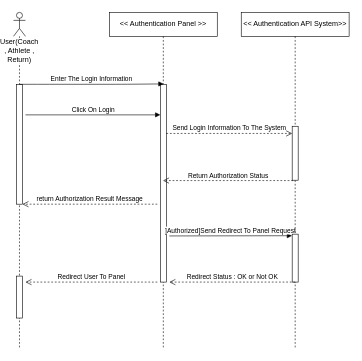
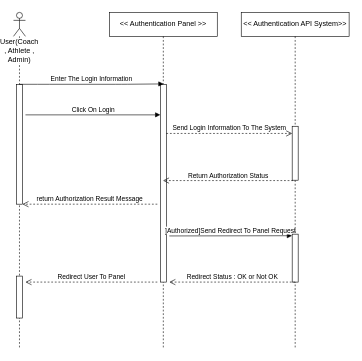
node "User(Coach , Athlete , Return)": label "User(Coach , Athlete , Return)" -> "User(Coach , Athlete , Admin)"
